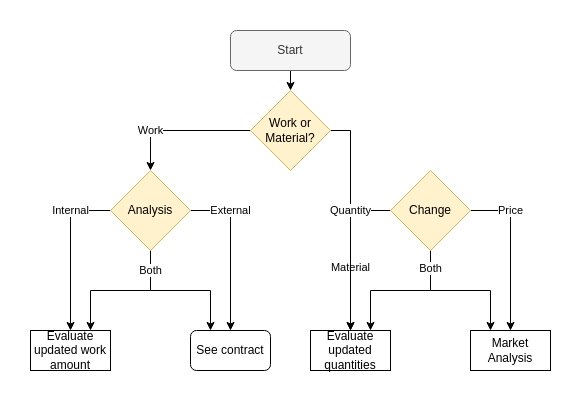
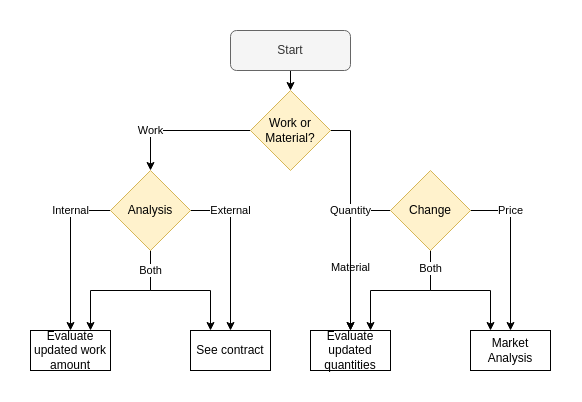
node "See contract": shape rounded rectangle -> rectangle
